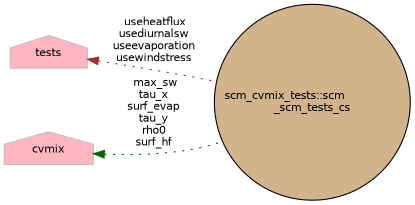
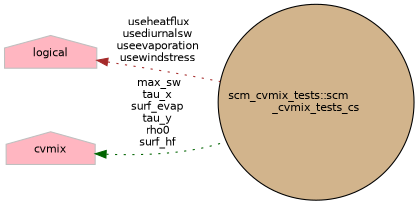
node "tests": label "tests" -> "logical"
node "scm_cvmix_tests::scm _scm_tests_cs": label "scm_cvmix_tests::scm _scm_tests_cs" -> "scm_cvmix_tests::scm _cvmix_tests_cs"
